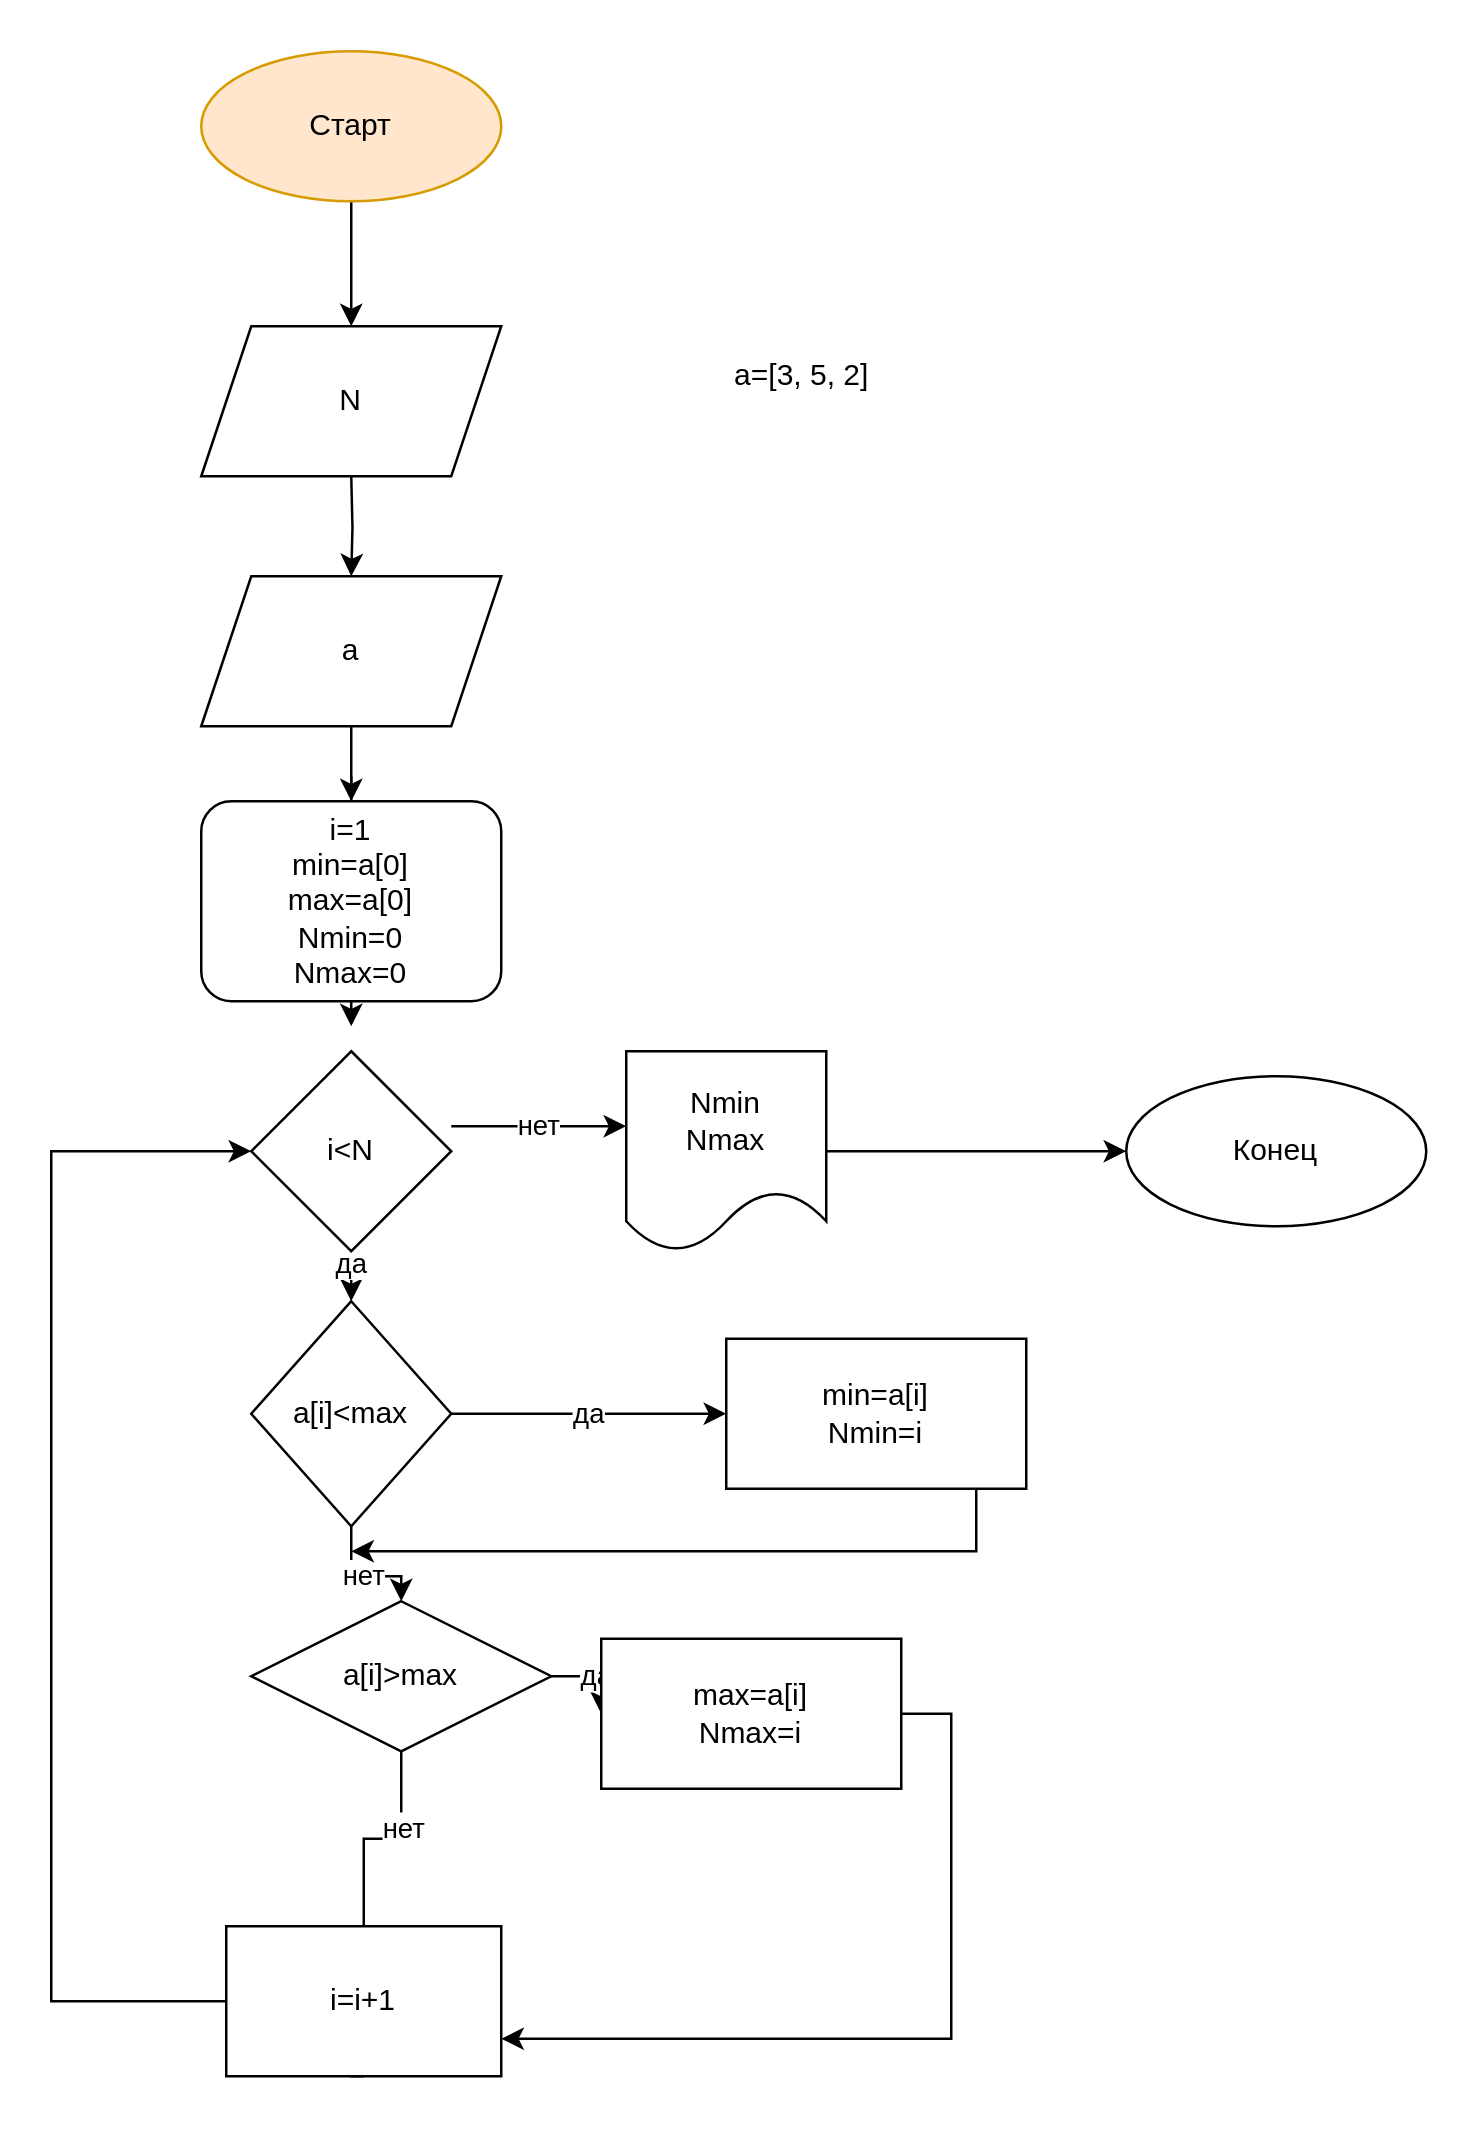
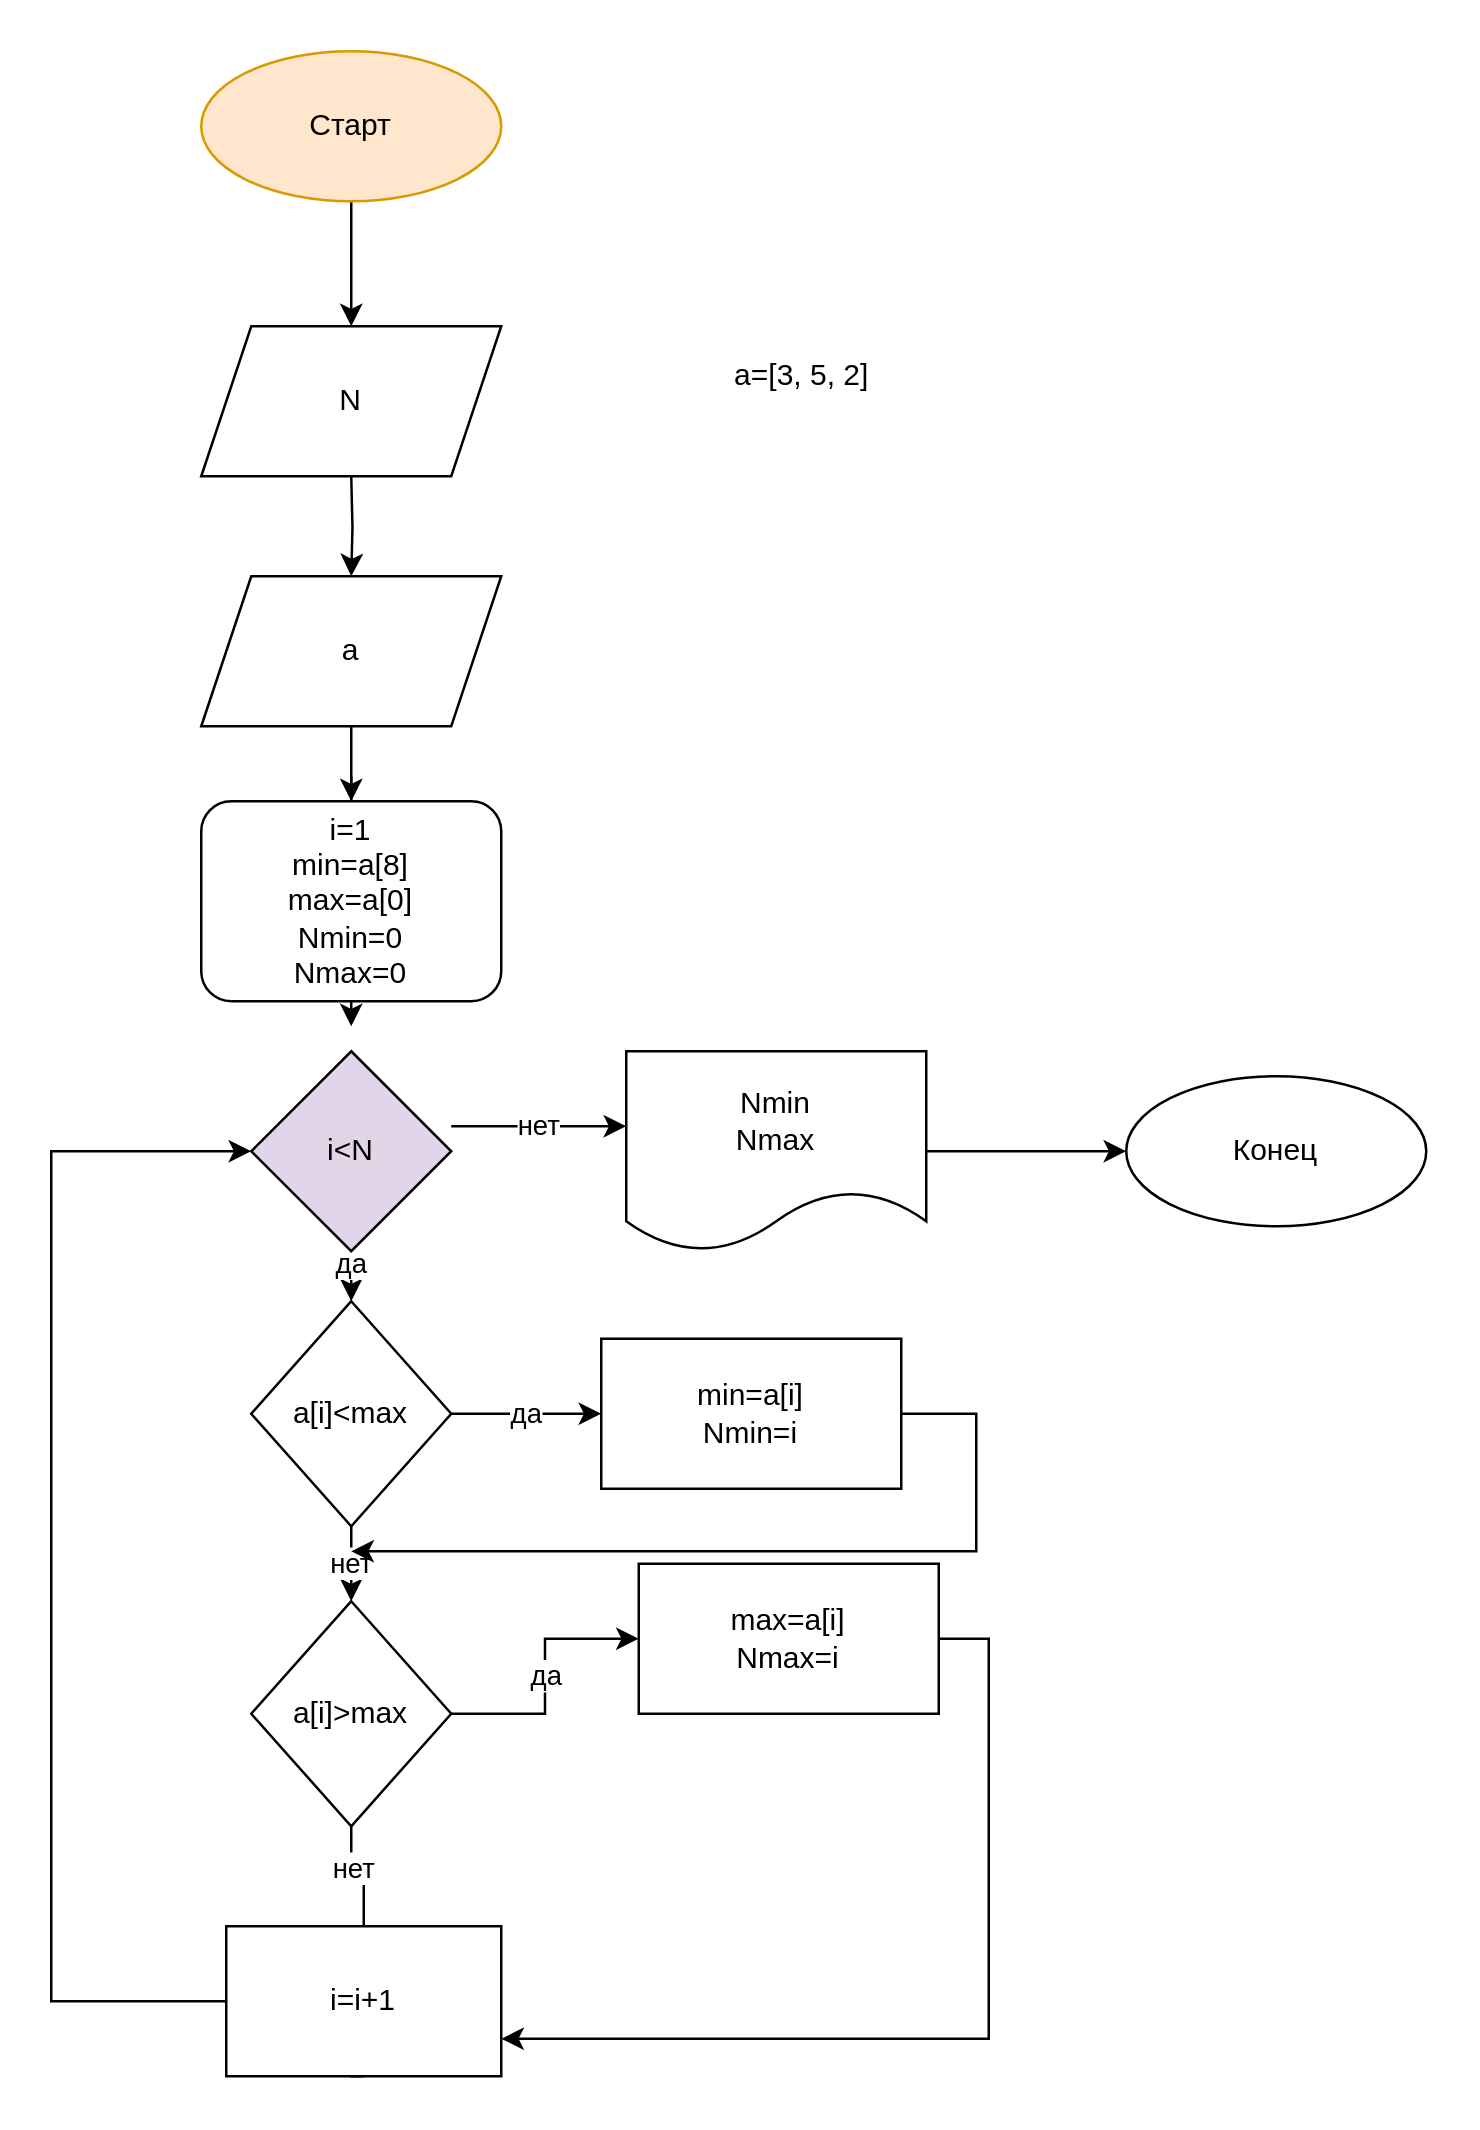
node "i=1 min=a[0] max=a[0] Nmin=0 Nmax=0": label "i=1 min=a[0] max=a[0] Nmin=0 Nmax=0" -> "i=1 min=a[8] max=a[0] Nmin=0 Nmax=0"
node "i<N": fillcolor #ffffff -> #e1d5e7
node "Nmin Nmax": size 200x200 -> 300x200
node "min=a[i] Nmin=i": moved (876, 1414) -> (751, 1414)
node "a[i]>max": size 300x150 -> 200x225
node "max=a[i] Nmax=i": moved (751, 1714) -> (789, 1639)
